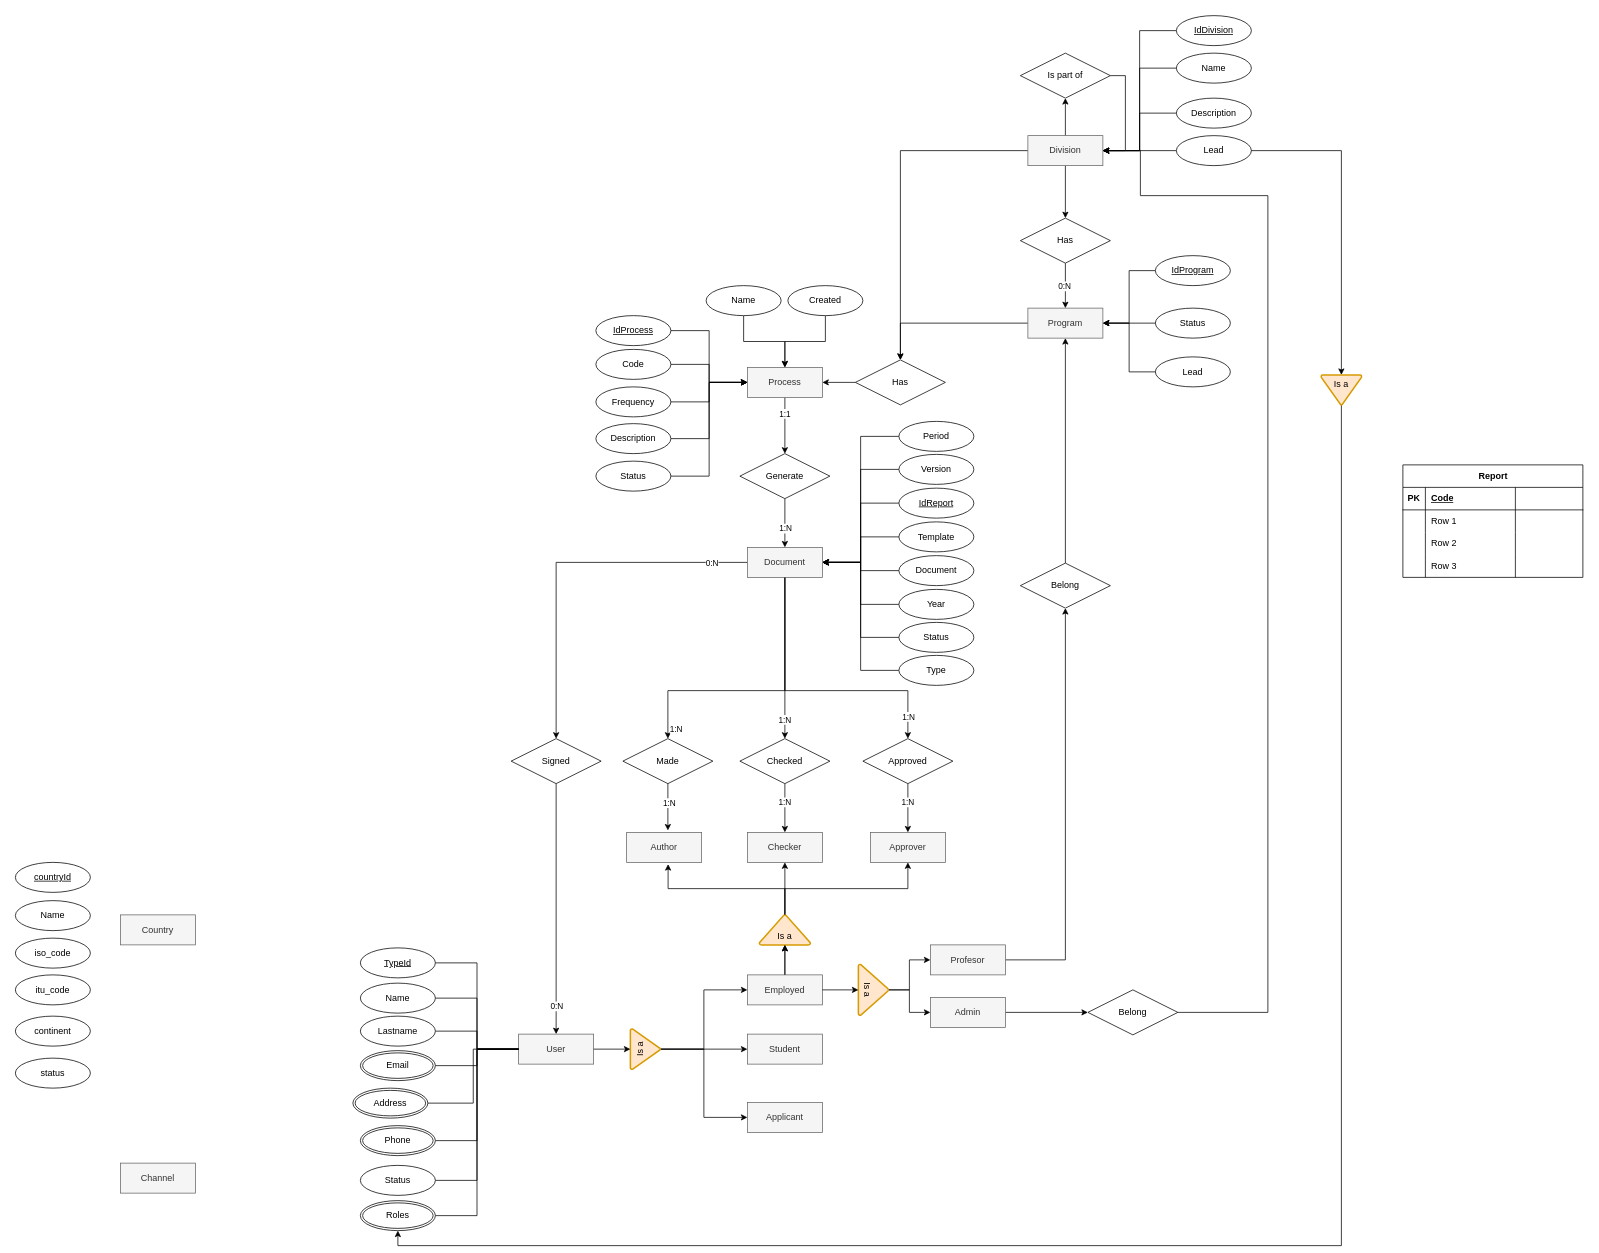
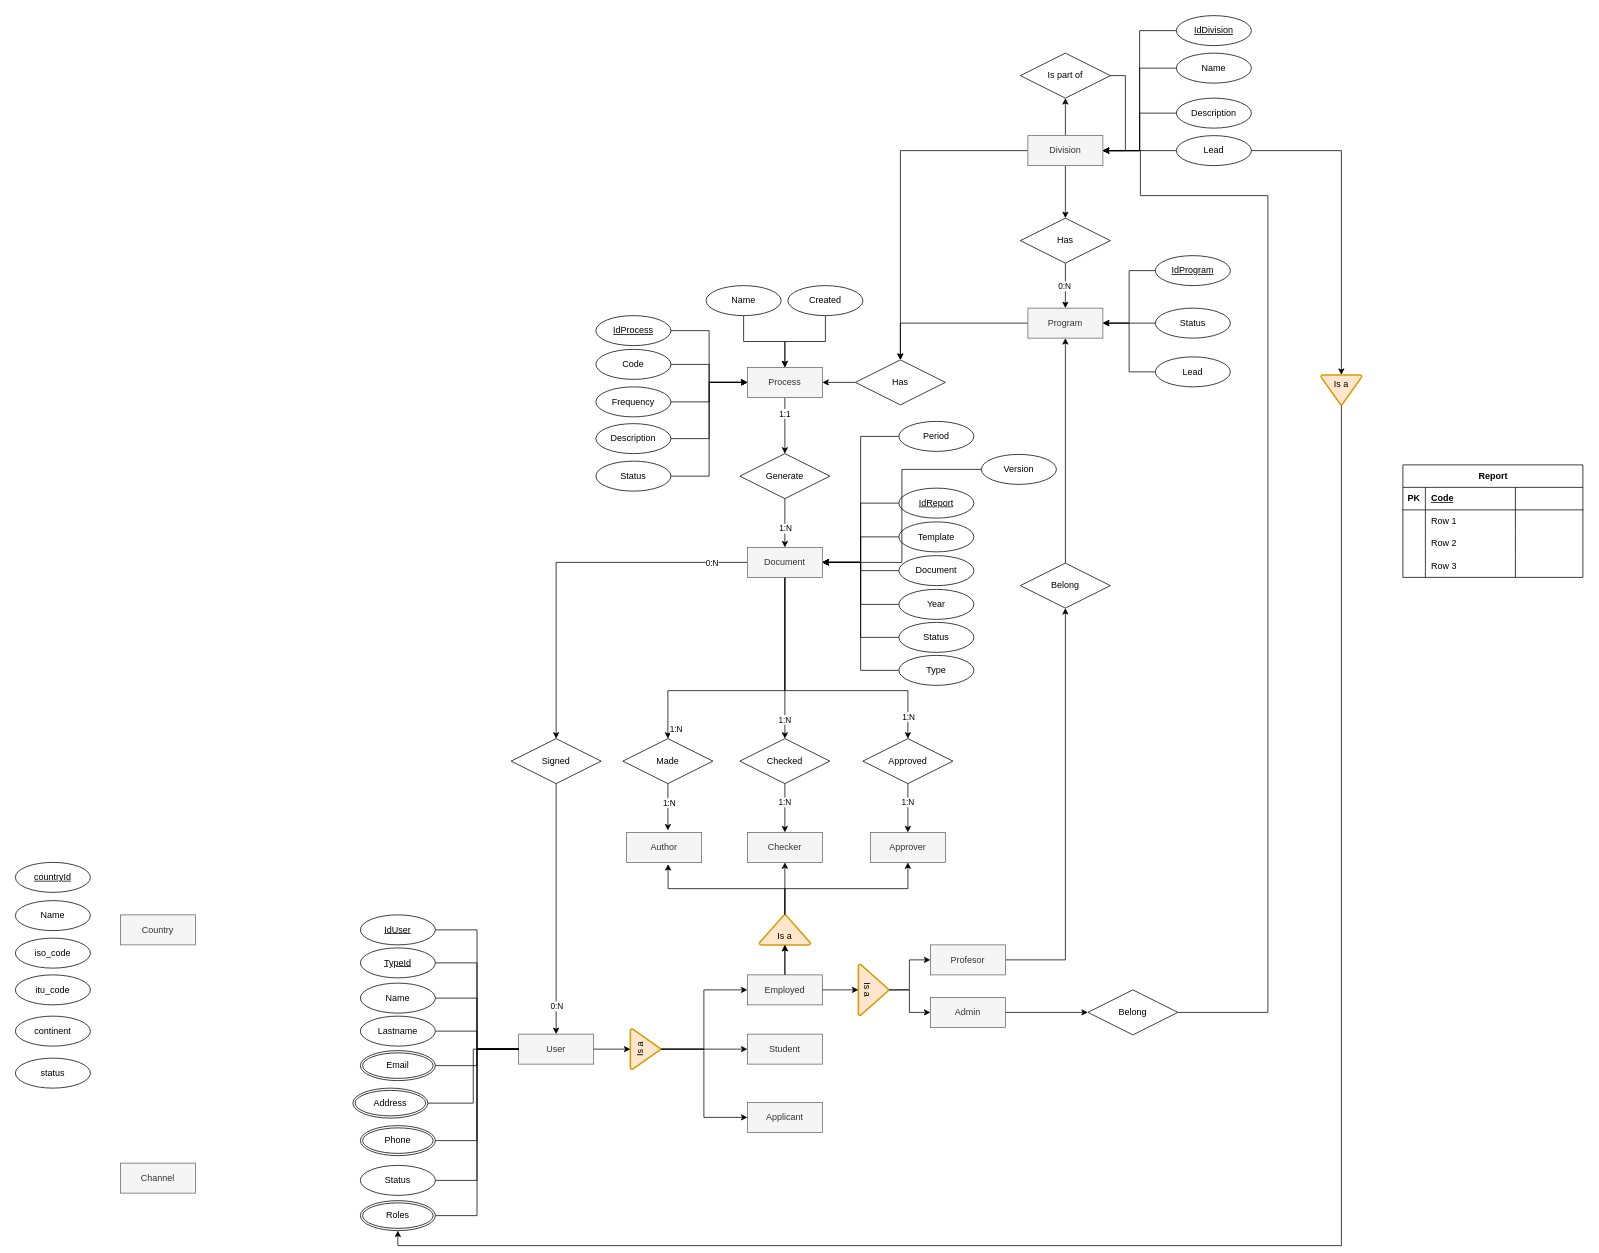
node "Version": moved (936, 469) -> (1019, 469)
node "IdUser": added
edge "IdUser" -- "User": added
